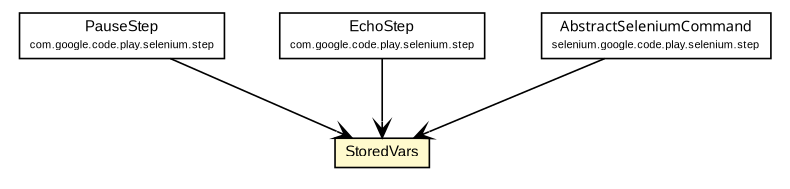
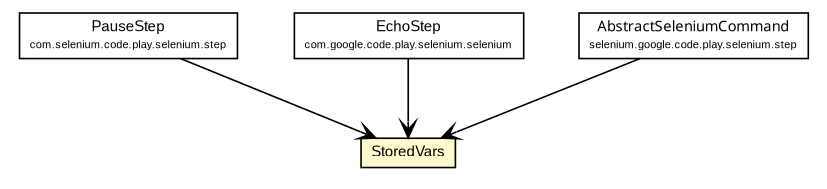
node "PauseStep": text "com.google.code.play.selenium.step" -> "com.selenium.code.play.selenium.step"
node "EchoStep": text "com.google.code.play.selenium.step" -> "com.google.code.play.selenium.selenium"
